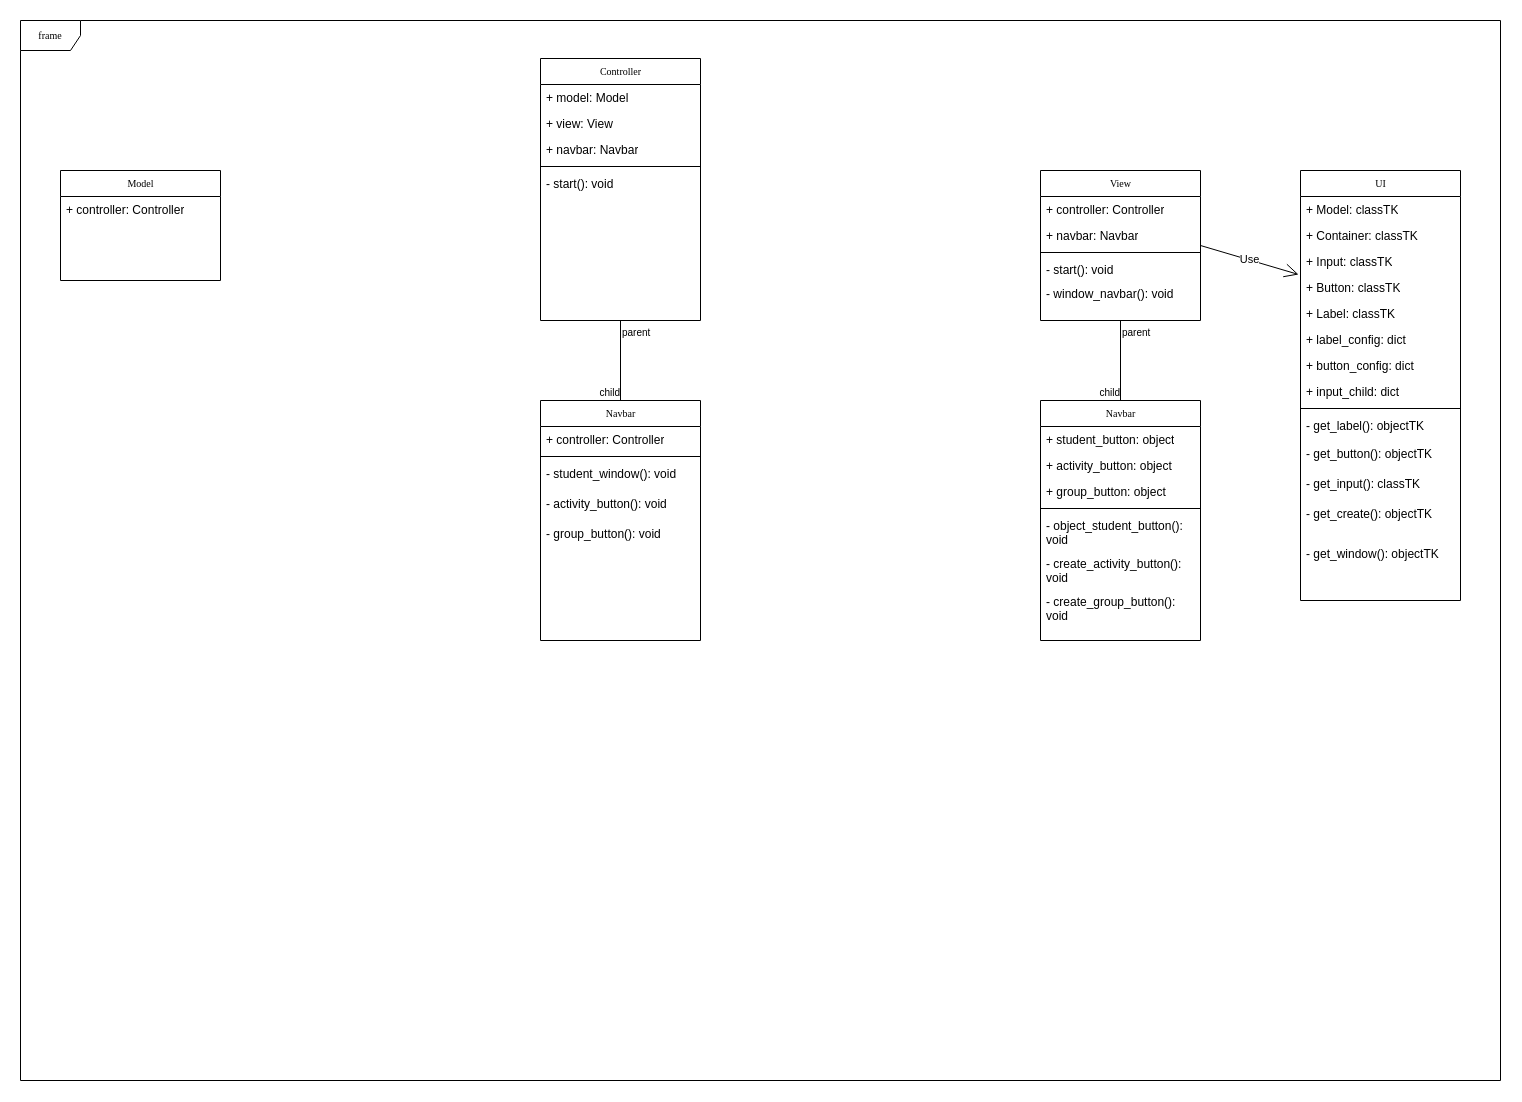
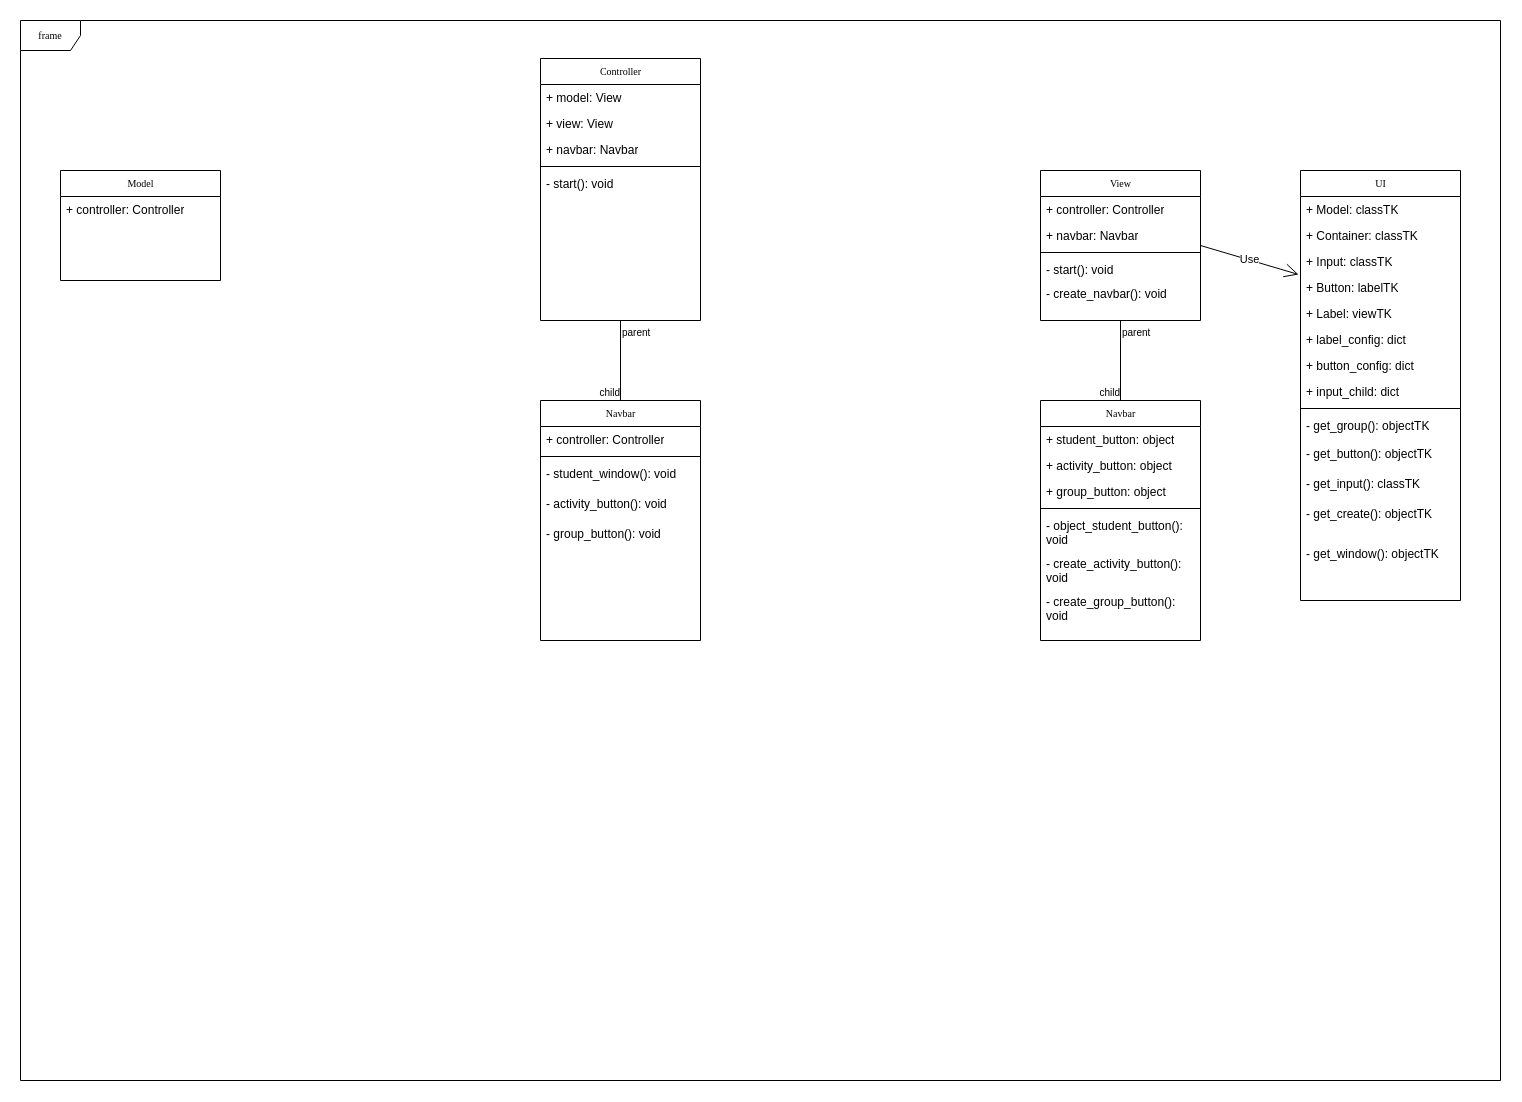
node "+ model: Model": label "+ model: Model" -> "+ model: View"
node "+ Button: classTK": label "+ Button: classTK" -> "+ Button: labelTK"
node "- window_navbar(): void": label "- window_navbar(): void" -> "- create_navbar(): void"
node "+ Label: classTK": label "+ Label: classTK" -> "+ Label: viewTK"
node "- get_label(): objectTK": label "- get_label(): objectTK" -> "- get_group(): objectTK"
